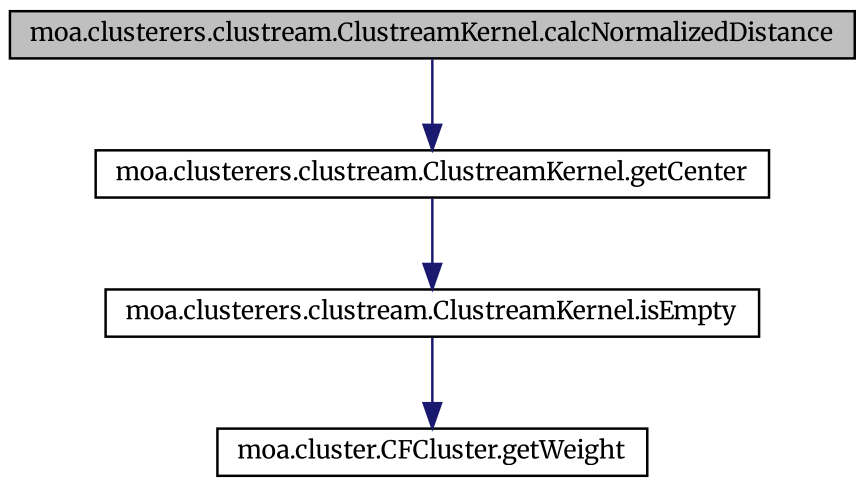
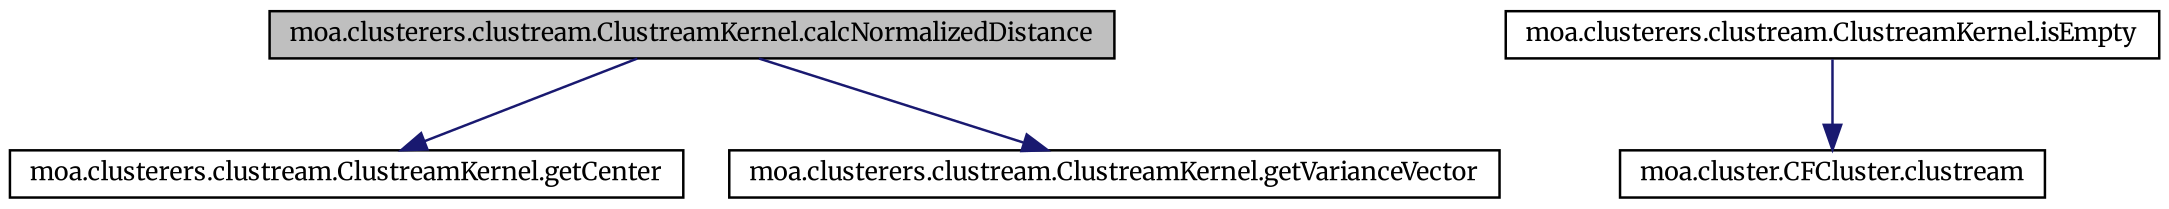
node "moa.clusterers.clustream.ClustreamKernel.getVarianceVector": added
edge "moa.clusterers.clustream.ClustreamKernel.getCenter" -> "moa.clusterers.clustream.ClustreamKernel.isEmpty": removed
node "moa.cluster.CFCluster.getWeight": label "moa.cluster.CFCluster.getWeight" -> "moa.cluster.CFCluster.clustream"
